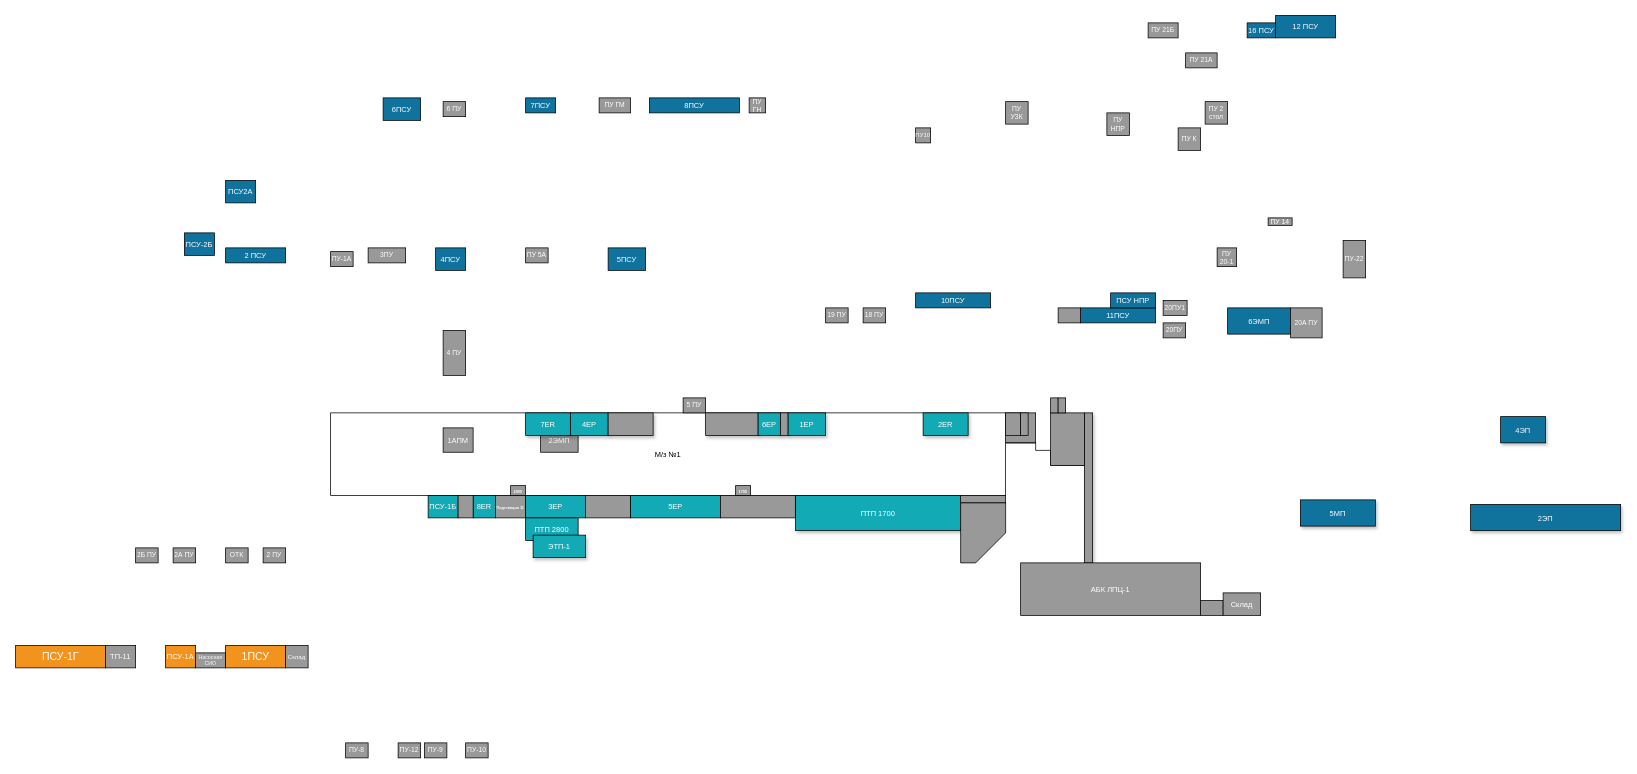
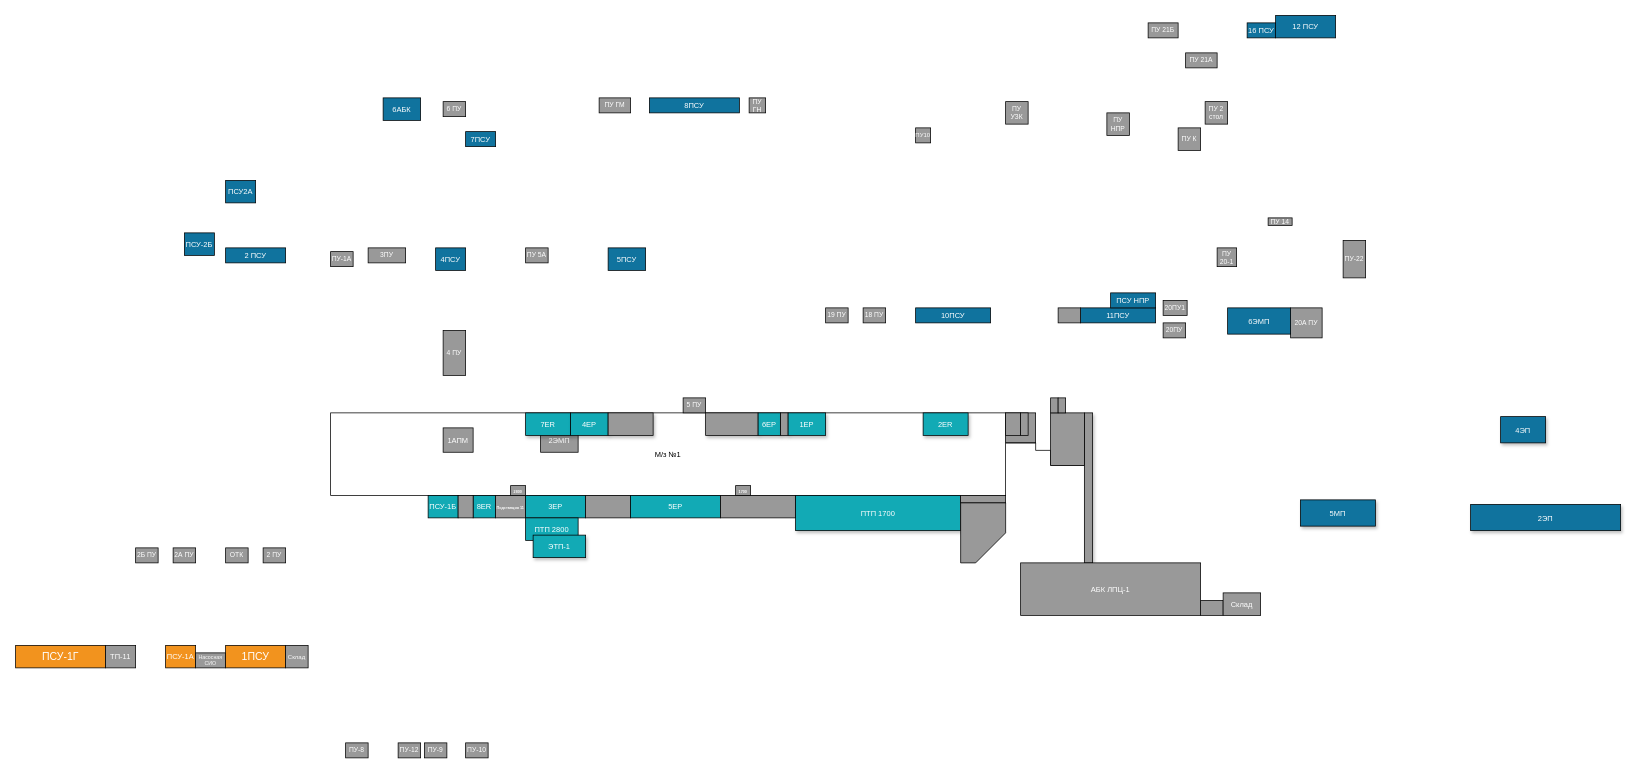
node "7ПСУ": moved (540, 105) -> (480, 139)
node "6ПСУ": label "6ПСУ" -> "6АБК"
node "10ПСУ": moved (953, 300) -> (953, 315)
